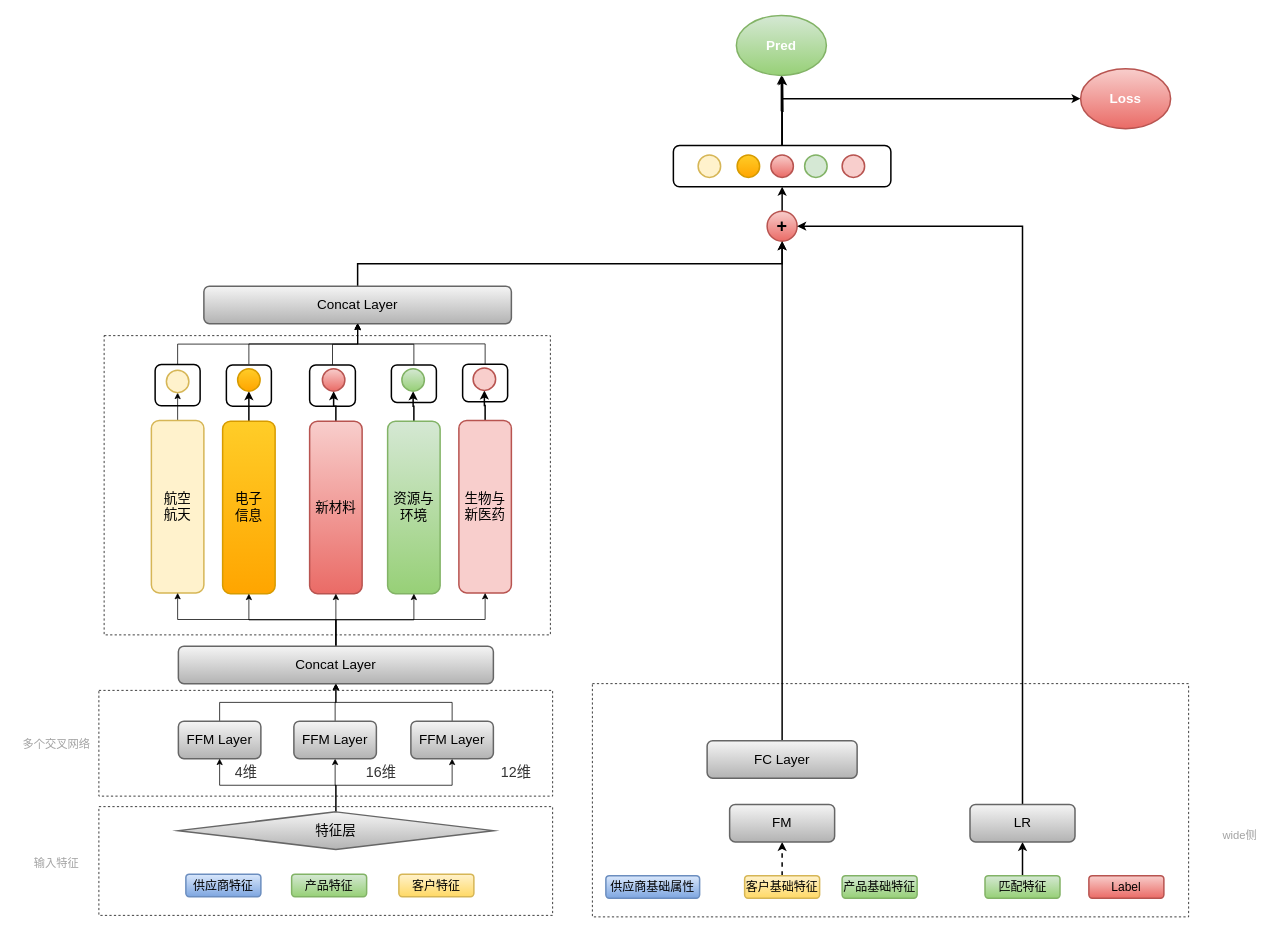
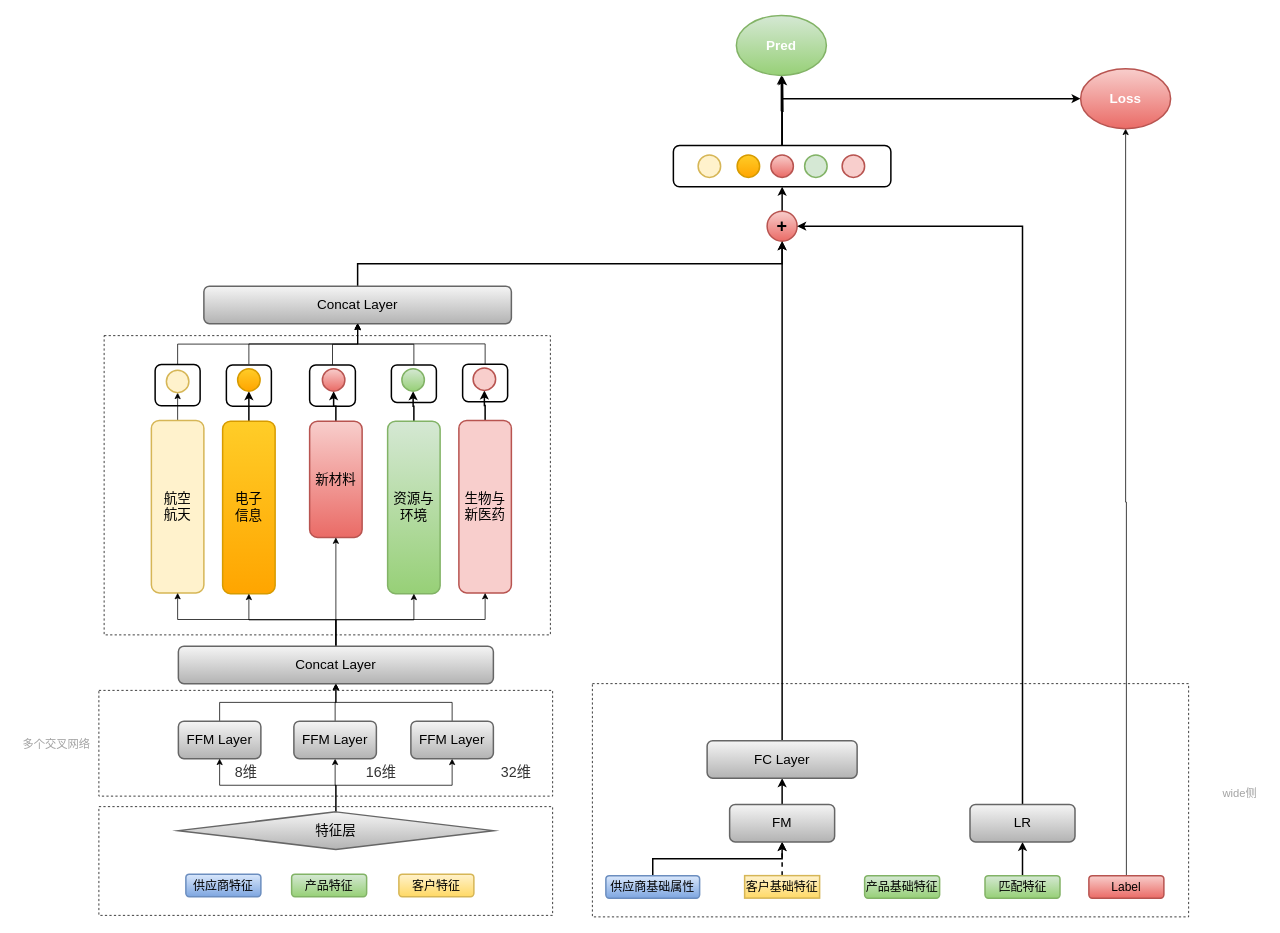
edge "Label" -> "Loss": added
node "新材料": size 53x173 -> 53x116
node "4维": label "4维" -> "8维"
node "12维": label "12维" -> "32维"
edge "FM" -> "FC Layer": added
node "wide侧": moved (1239, 834) -> (1239, 793)
edge "供应商基础属性" -> "FM": added
node "输入特征": removed
node "客户基础特征": shape rounded rectangle -> rectangle
node "产品基础特征": moved (879, 887) -> (902, 887)
